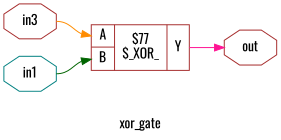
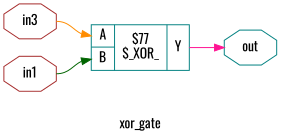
node "A": color brown -> teal
node "out": color brown -> teal
node "in1": color teal -> brown
